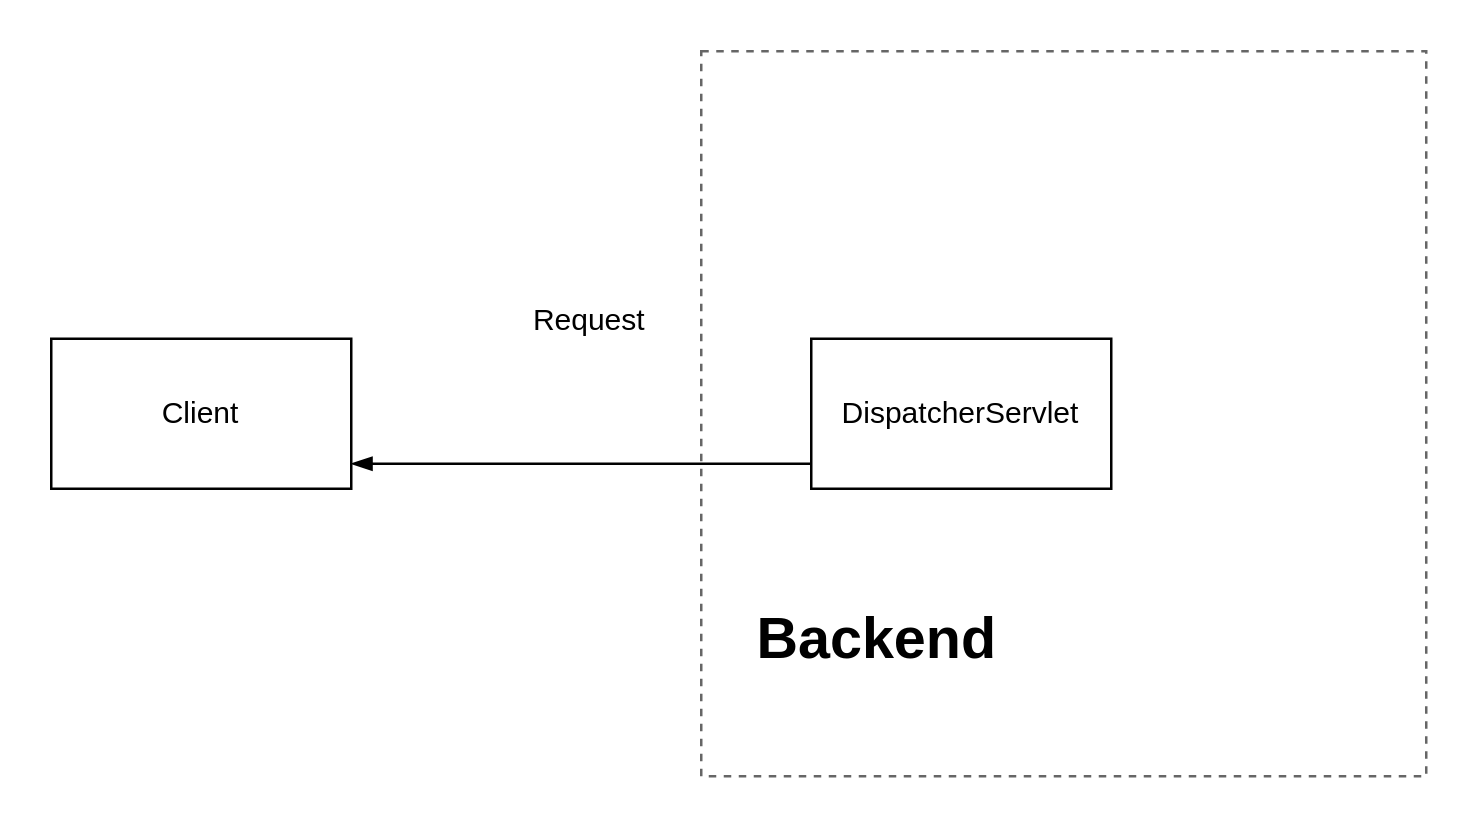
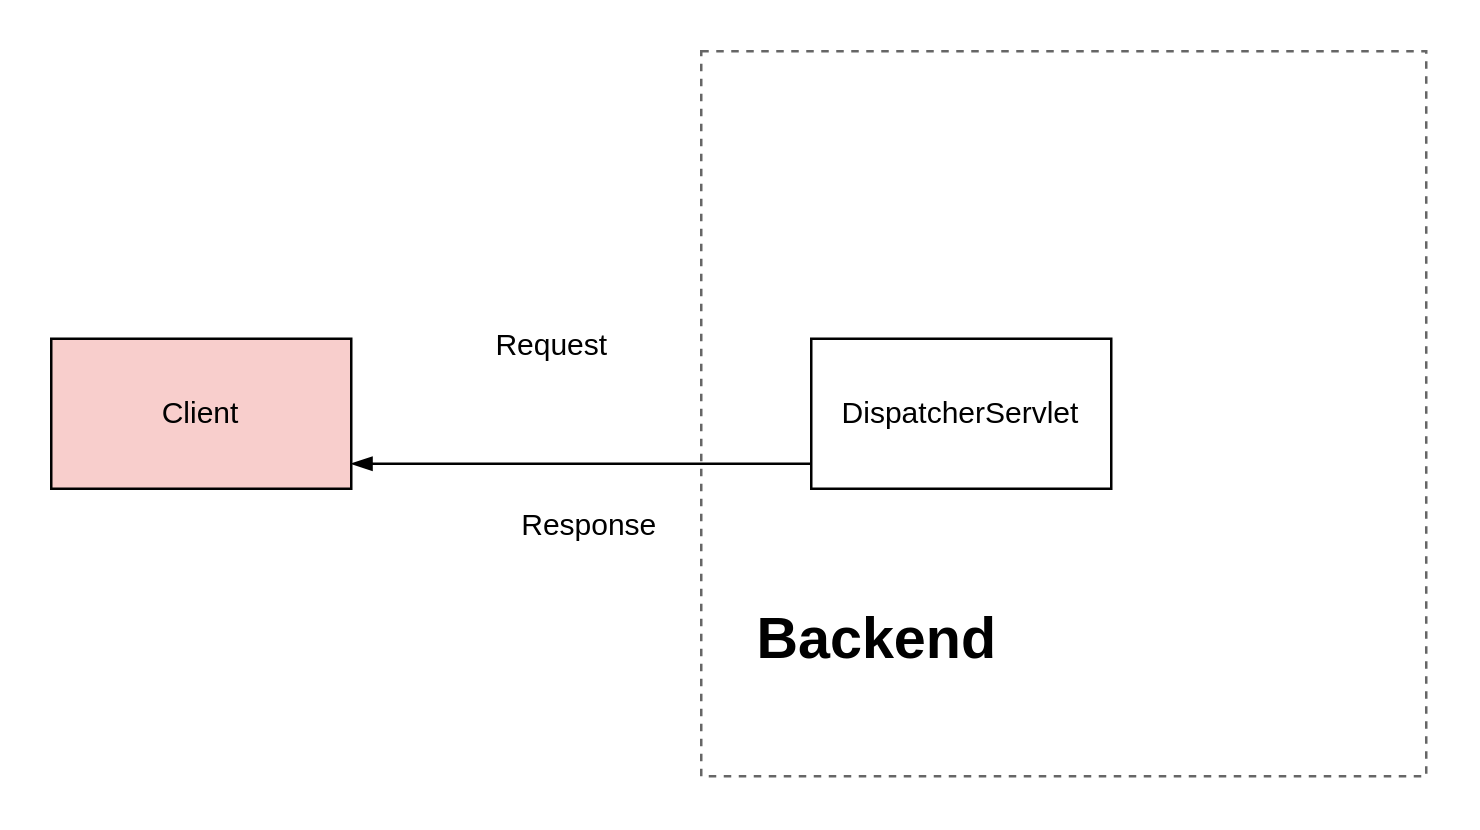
node "Request": moved (589, 321) -> (551, 346)
node "Client": fillcolor #ffffff -> #f8cecc
node "Response": added
